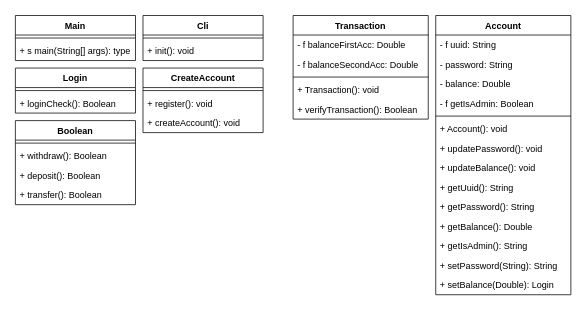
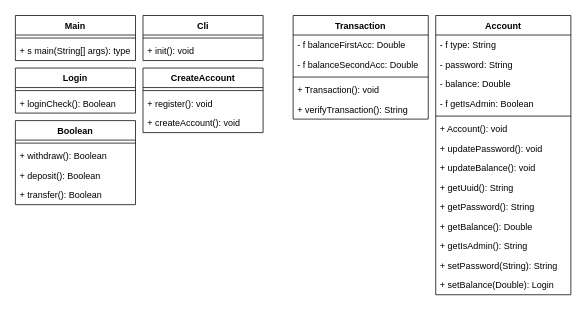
node "- f uuid: String": label "- f uuid: String" -> "- f type: String"
node "+ verifyTransaction(): Boolean": label "+ verifyTransaction(): Boolean" -> "+ verifyTransaction(): String"
